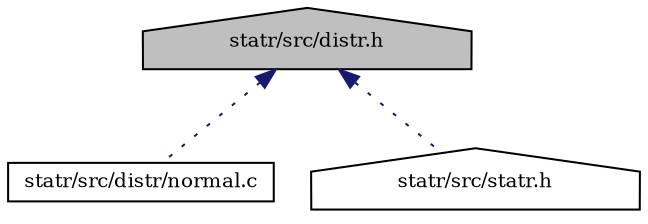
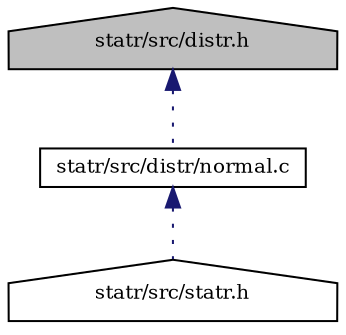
edge "statr/src/statr.h" -> "statr/src/distr.h": now "statr/src/statr.h" -> "statr/src/distr/normal.c"
